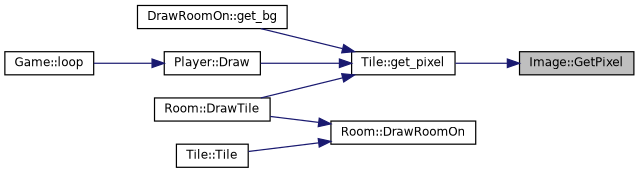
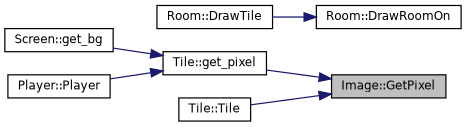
node "DrawRoomOn::get_bg": label "DrawRoomOn::get_bg" -> "Screen::get_bg"
node "Game::loop": removed
node "Player::Draw": label "Player::Draw" -> "Player::Player"
edge "Room::DrawTile" -> "Tile::get_pixel": removed
edge "Tile::Tile" -> "Room::DrawRoomOn": now "Tile::Tile" -> "Image::GetPixel"
